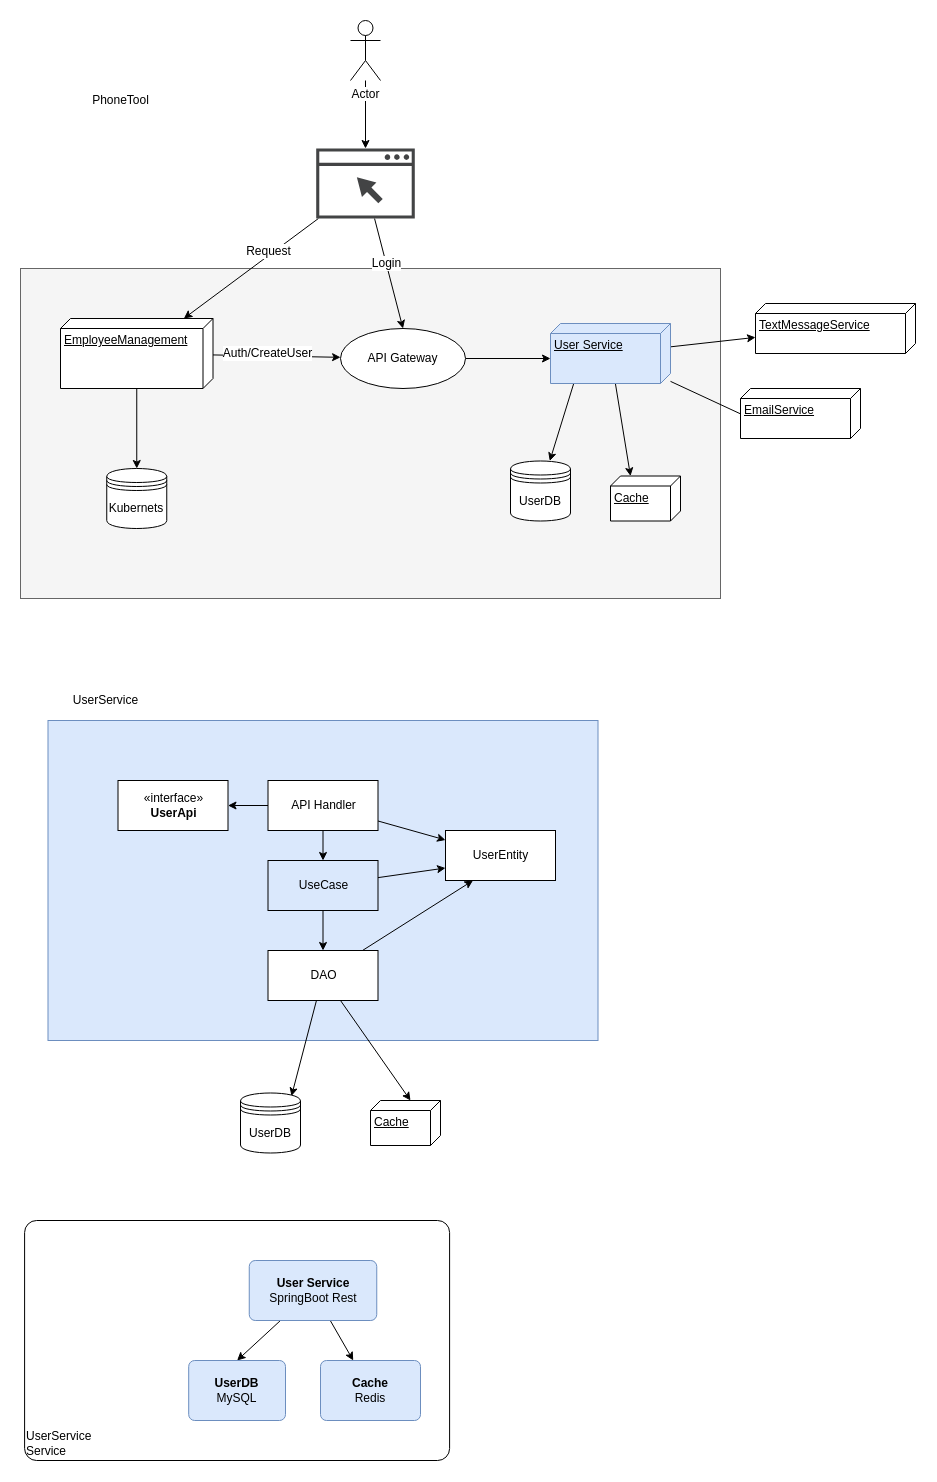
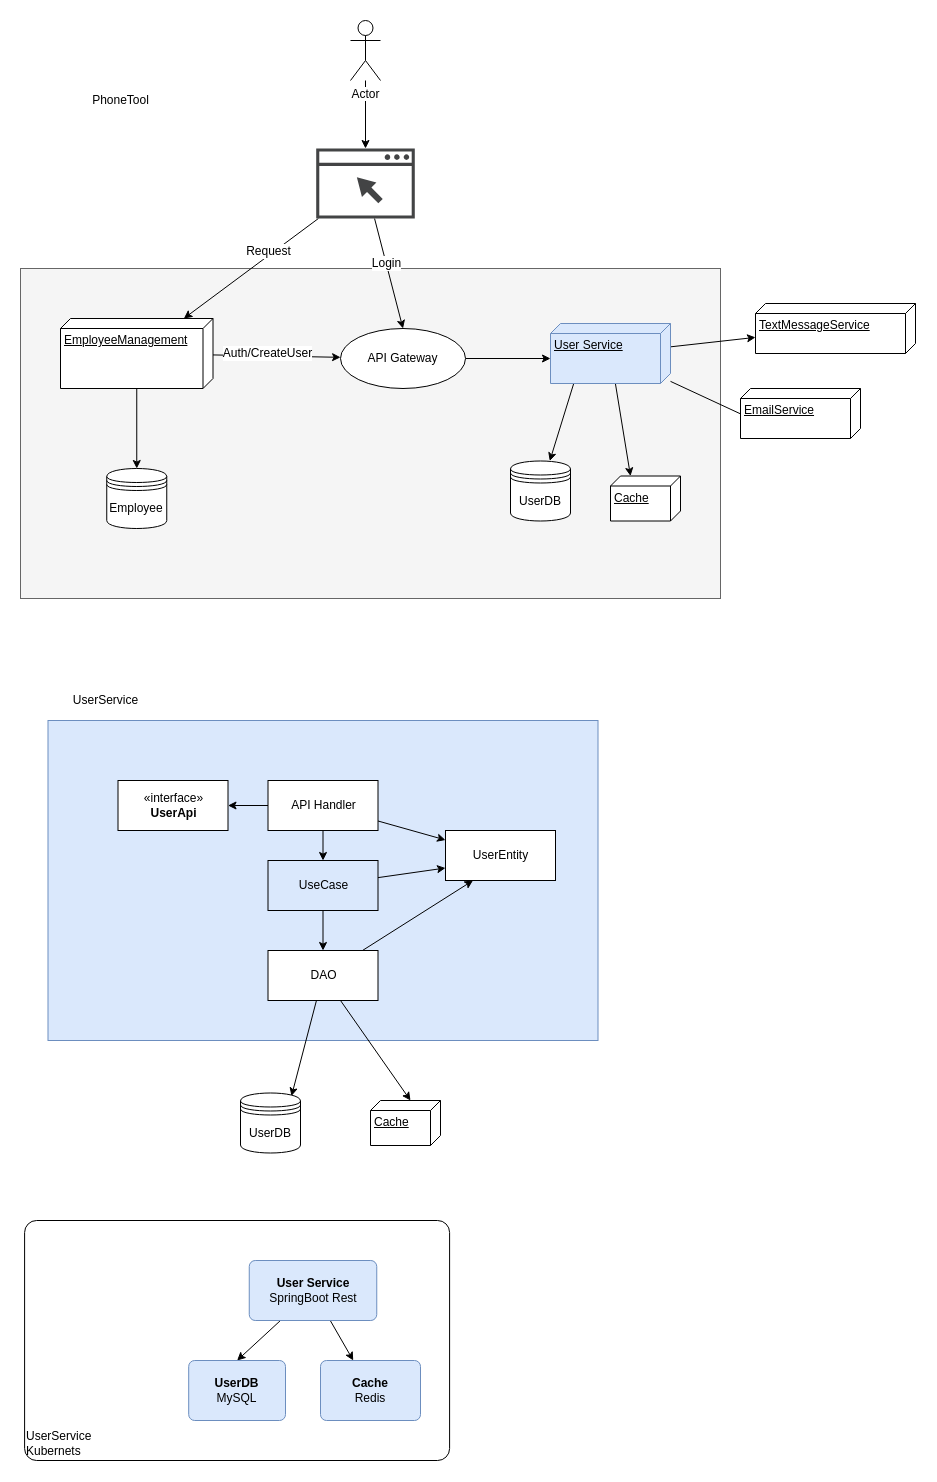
node "Kubernets": label "Kubernets" -> "Employee"
node "UserService Service": label "UserService Service" -> "UserService Kubernets"
